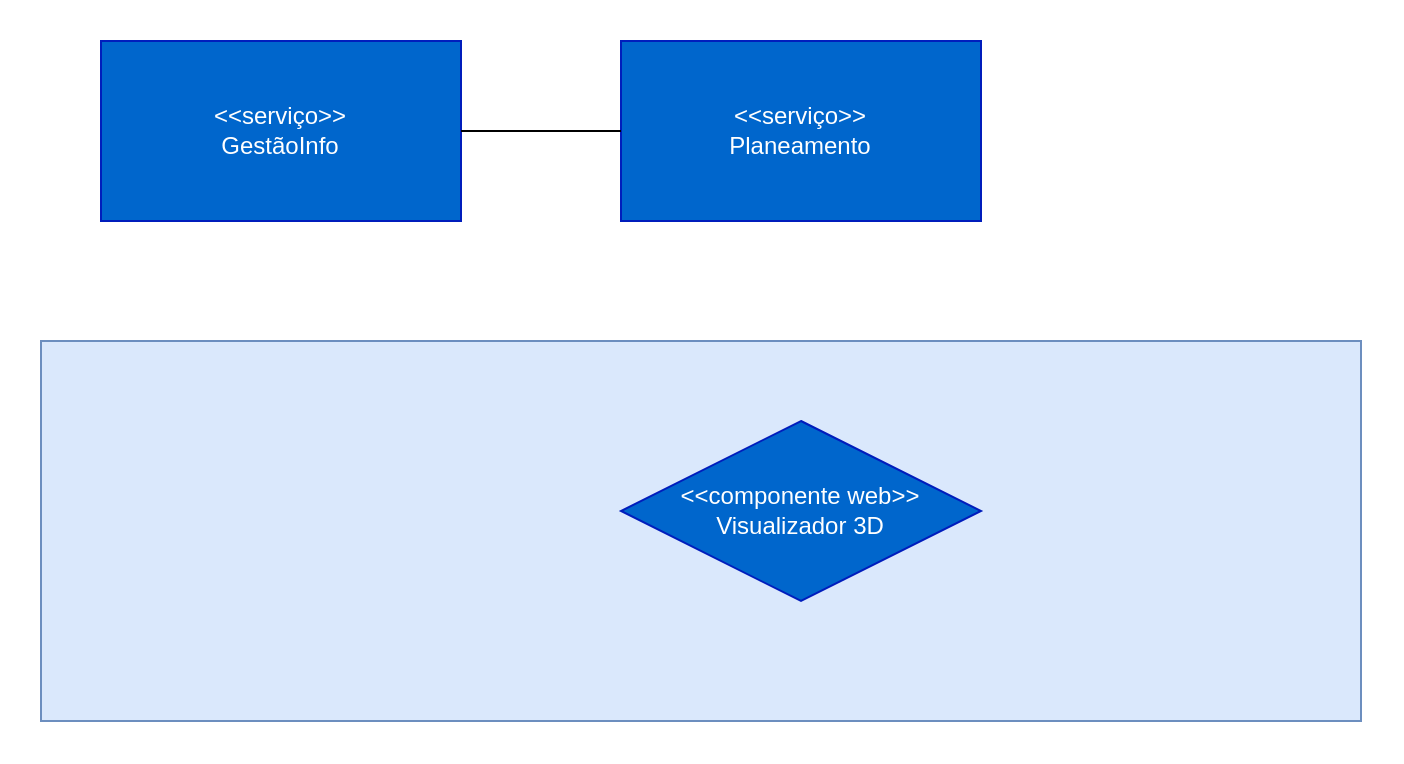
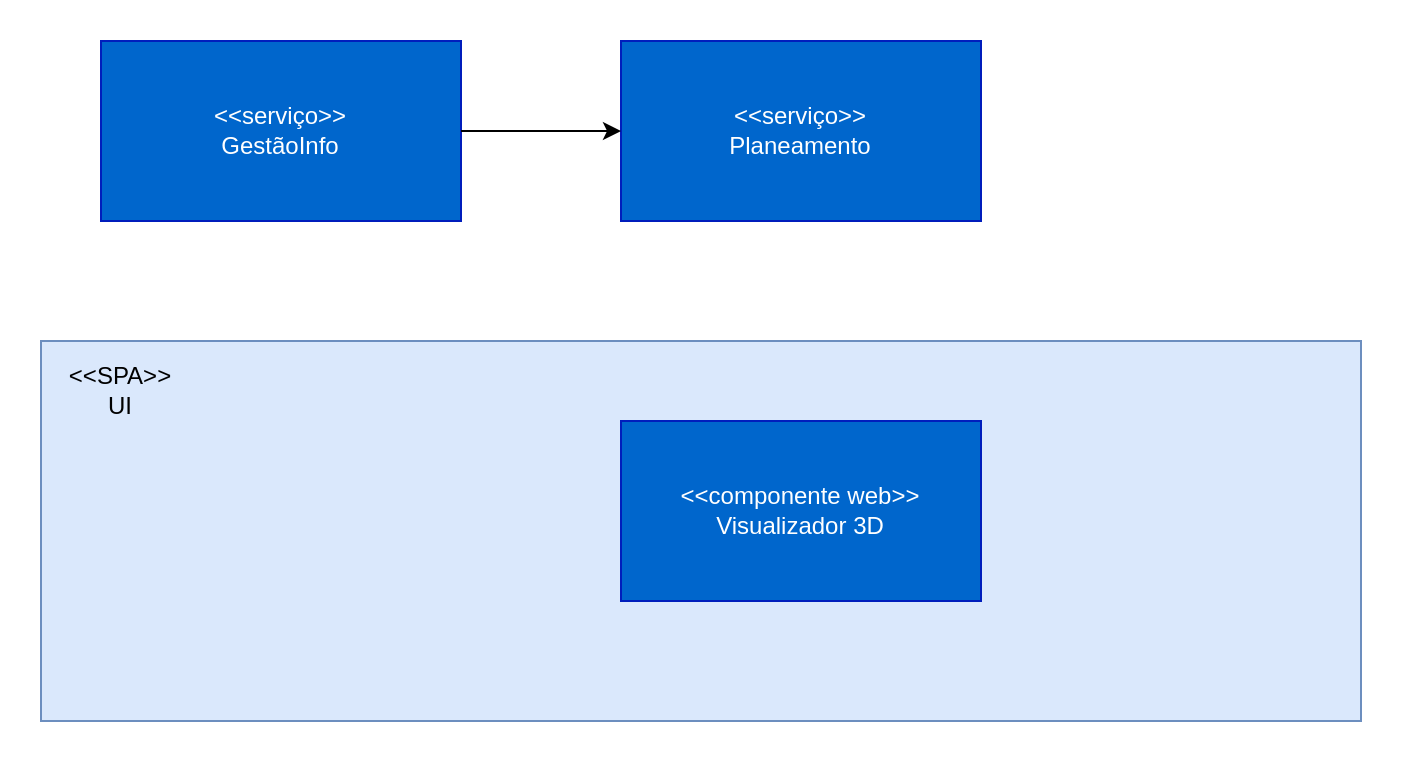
edge "<<serviço>> GestãoInfo" -- "<<serviço>> Planeamento": arrowhead none -> classic
node "<<SPA>> UI": added
node "<<componente web>> Visualizador 3D": shape diamond -> rectangle
